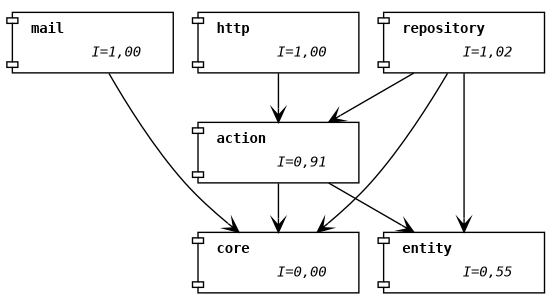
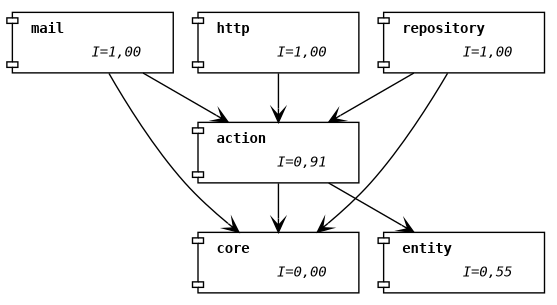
node "repository": text "I=1,02" -> "I=1,00"
edge "mail" -> "action": added
edge "repository" -> "entity": removed
